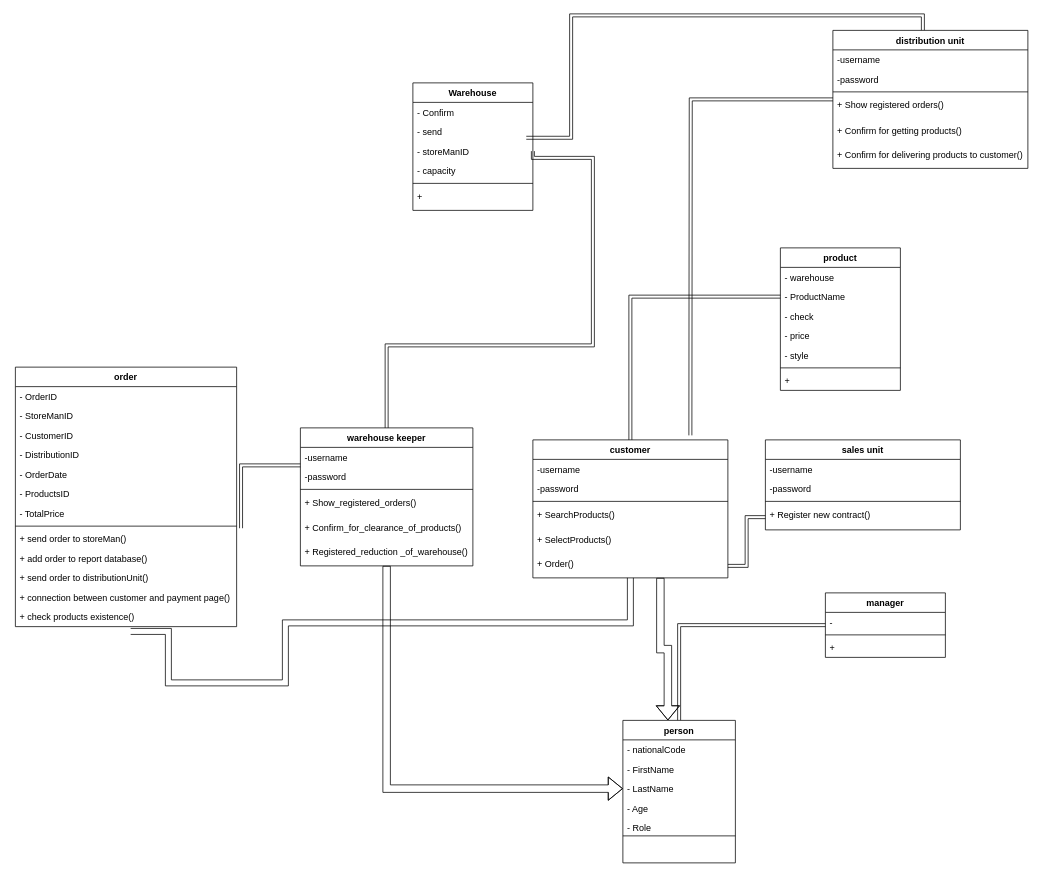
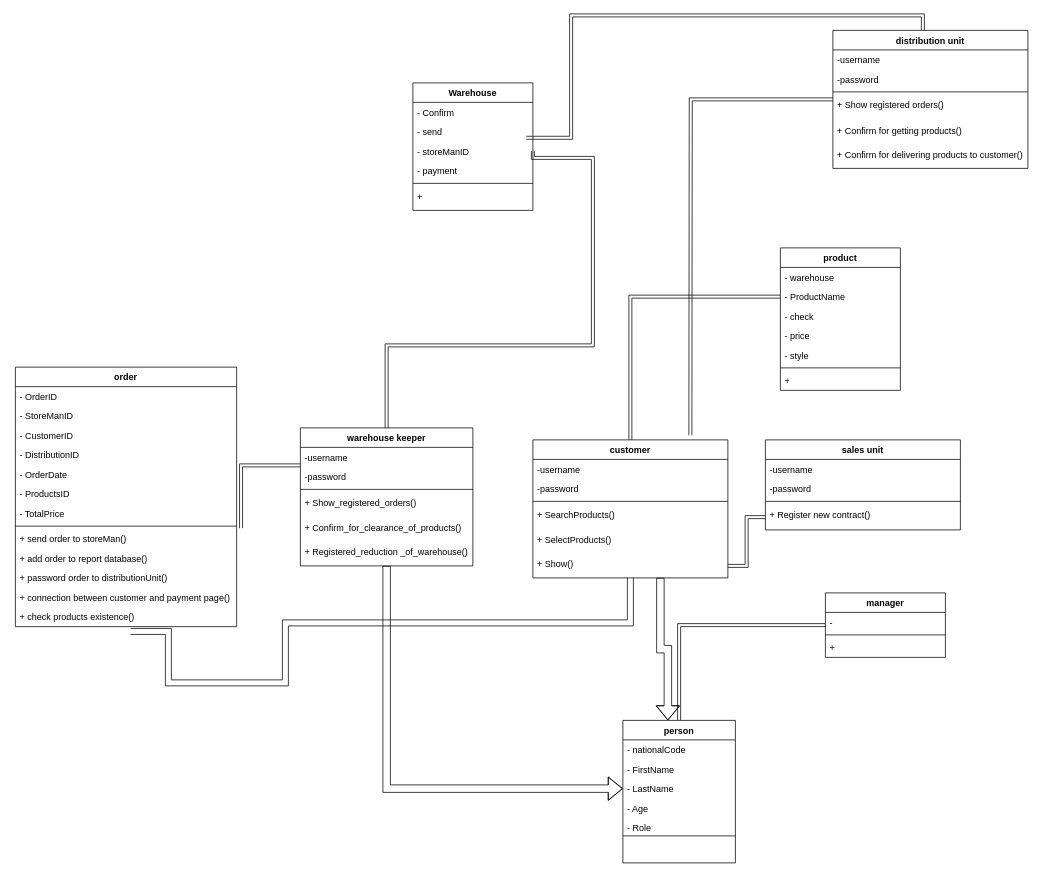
node "- capacity": label "- capacity" -> "- payment"
node "+ Order()": label "+ Order()" -> "+ Show()"
node "+ send order to distributionUnit()": label "+ send order to distributionUnit()" -> "+ password order to distributionUnit()"
